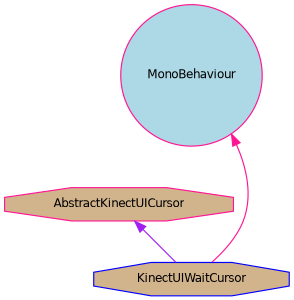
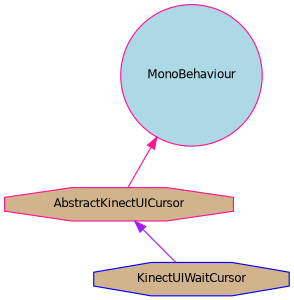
edge "KinectUIWaitCursor" -> "MonoBehaviour": now "AbstractKinectUICursor" -> "MonoBehaviour"
